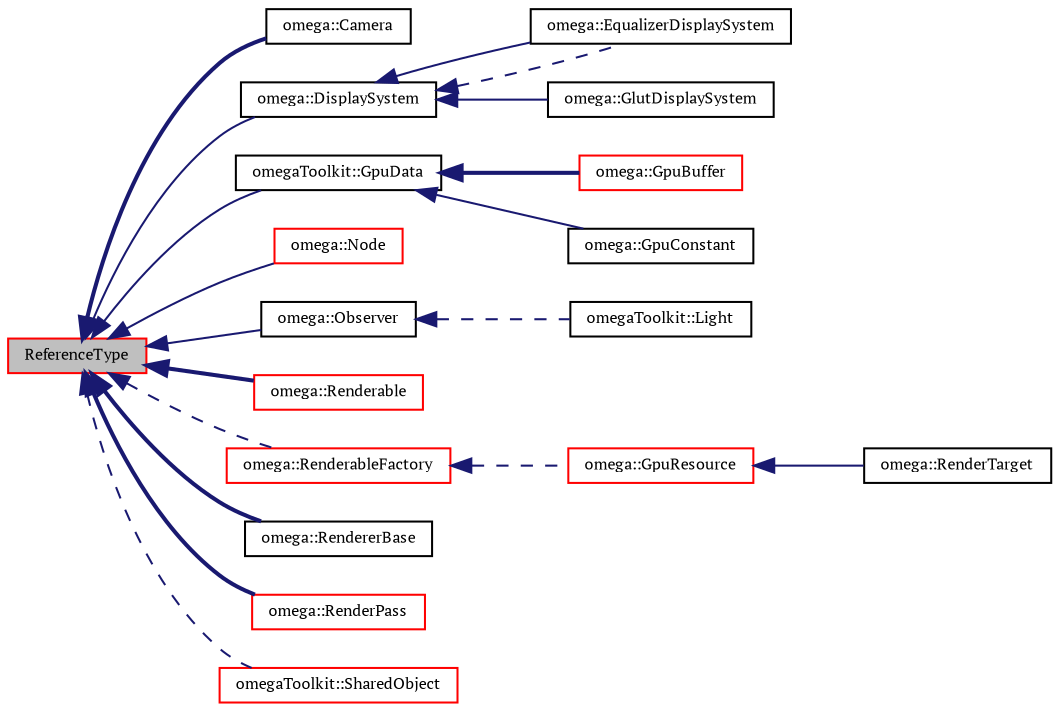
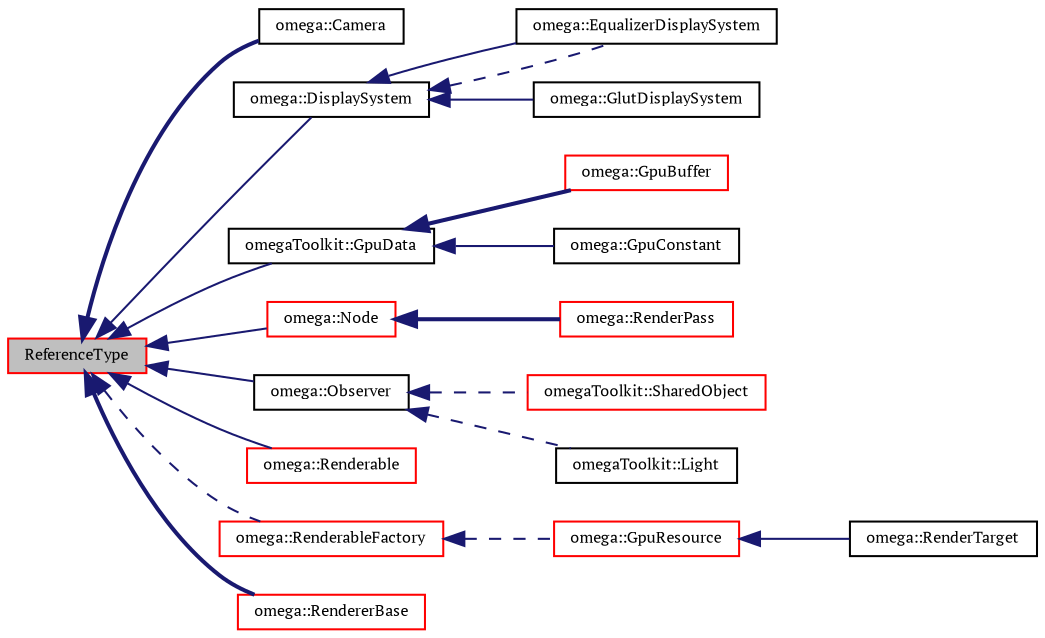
edge "omega::Renderable" -> "ReferenceType": style bold -> solid
edge "omega::RenderPass" -> "ReferenceType": now "omega::RenderPass" -> "omega::Node"
node "omega::RendererBase": color black -> red
edge "omegaToolkit::SharedObject" -> "ReferenceType": now "omegaToolkit::SharedObject" -> "omega::Observer"
